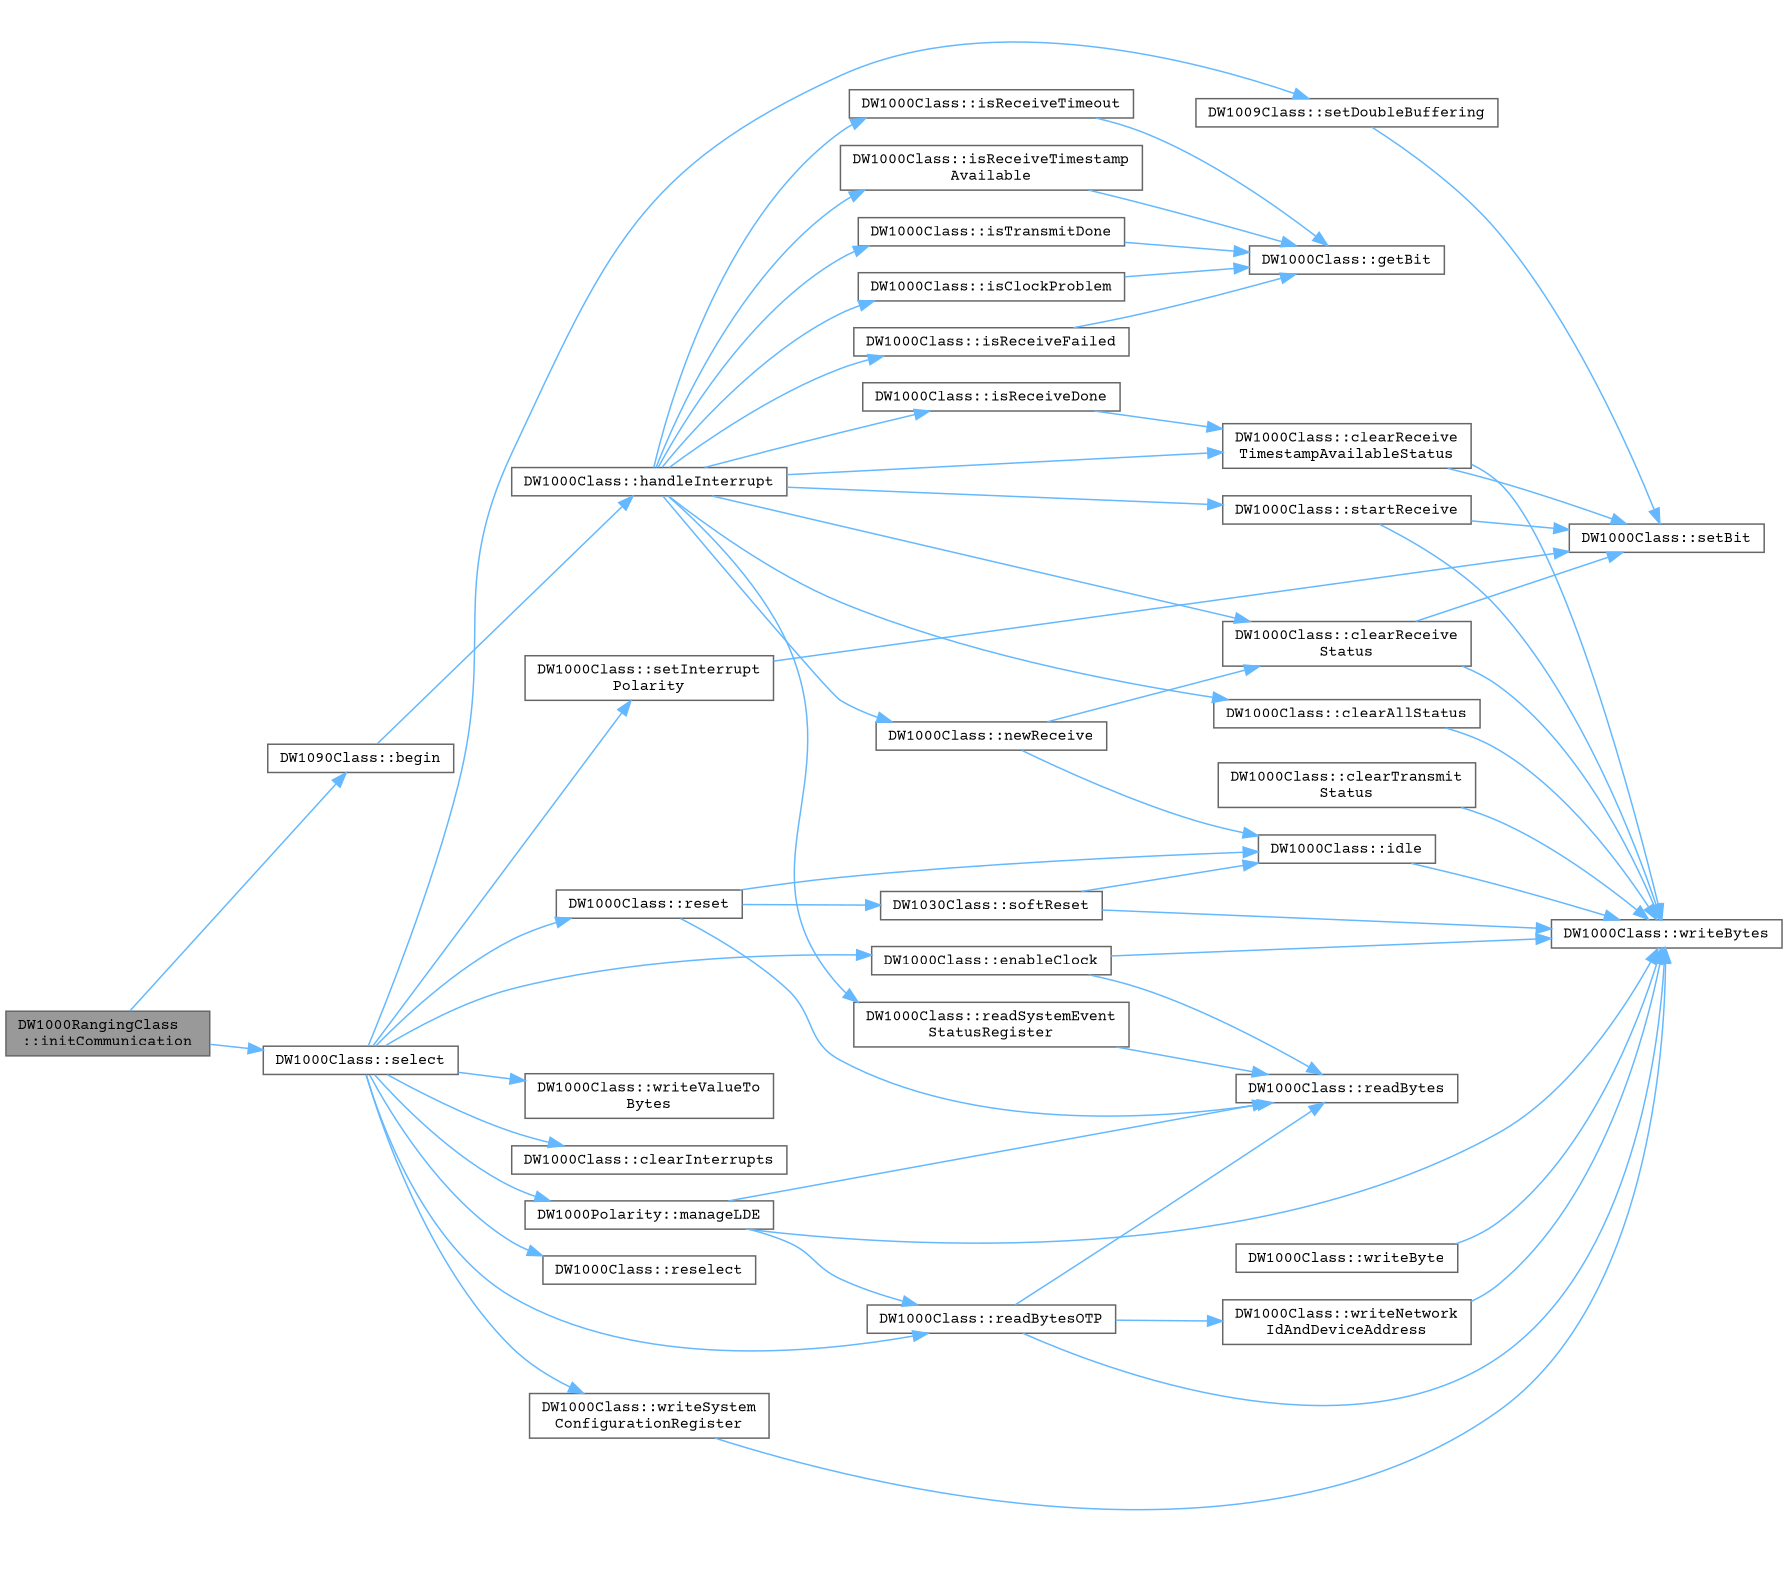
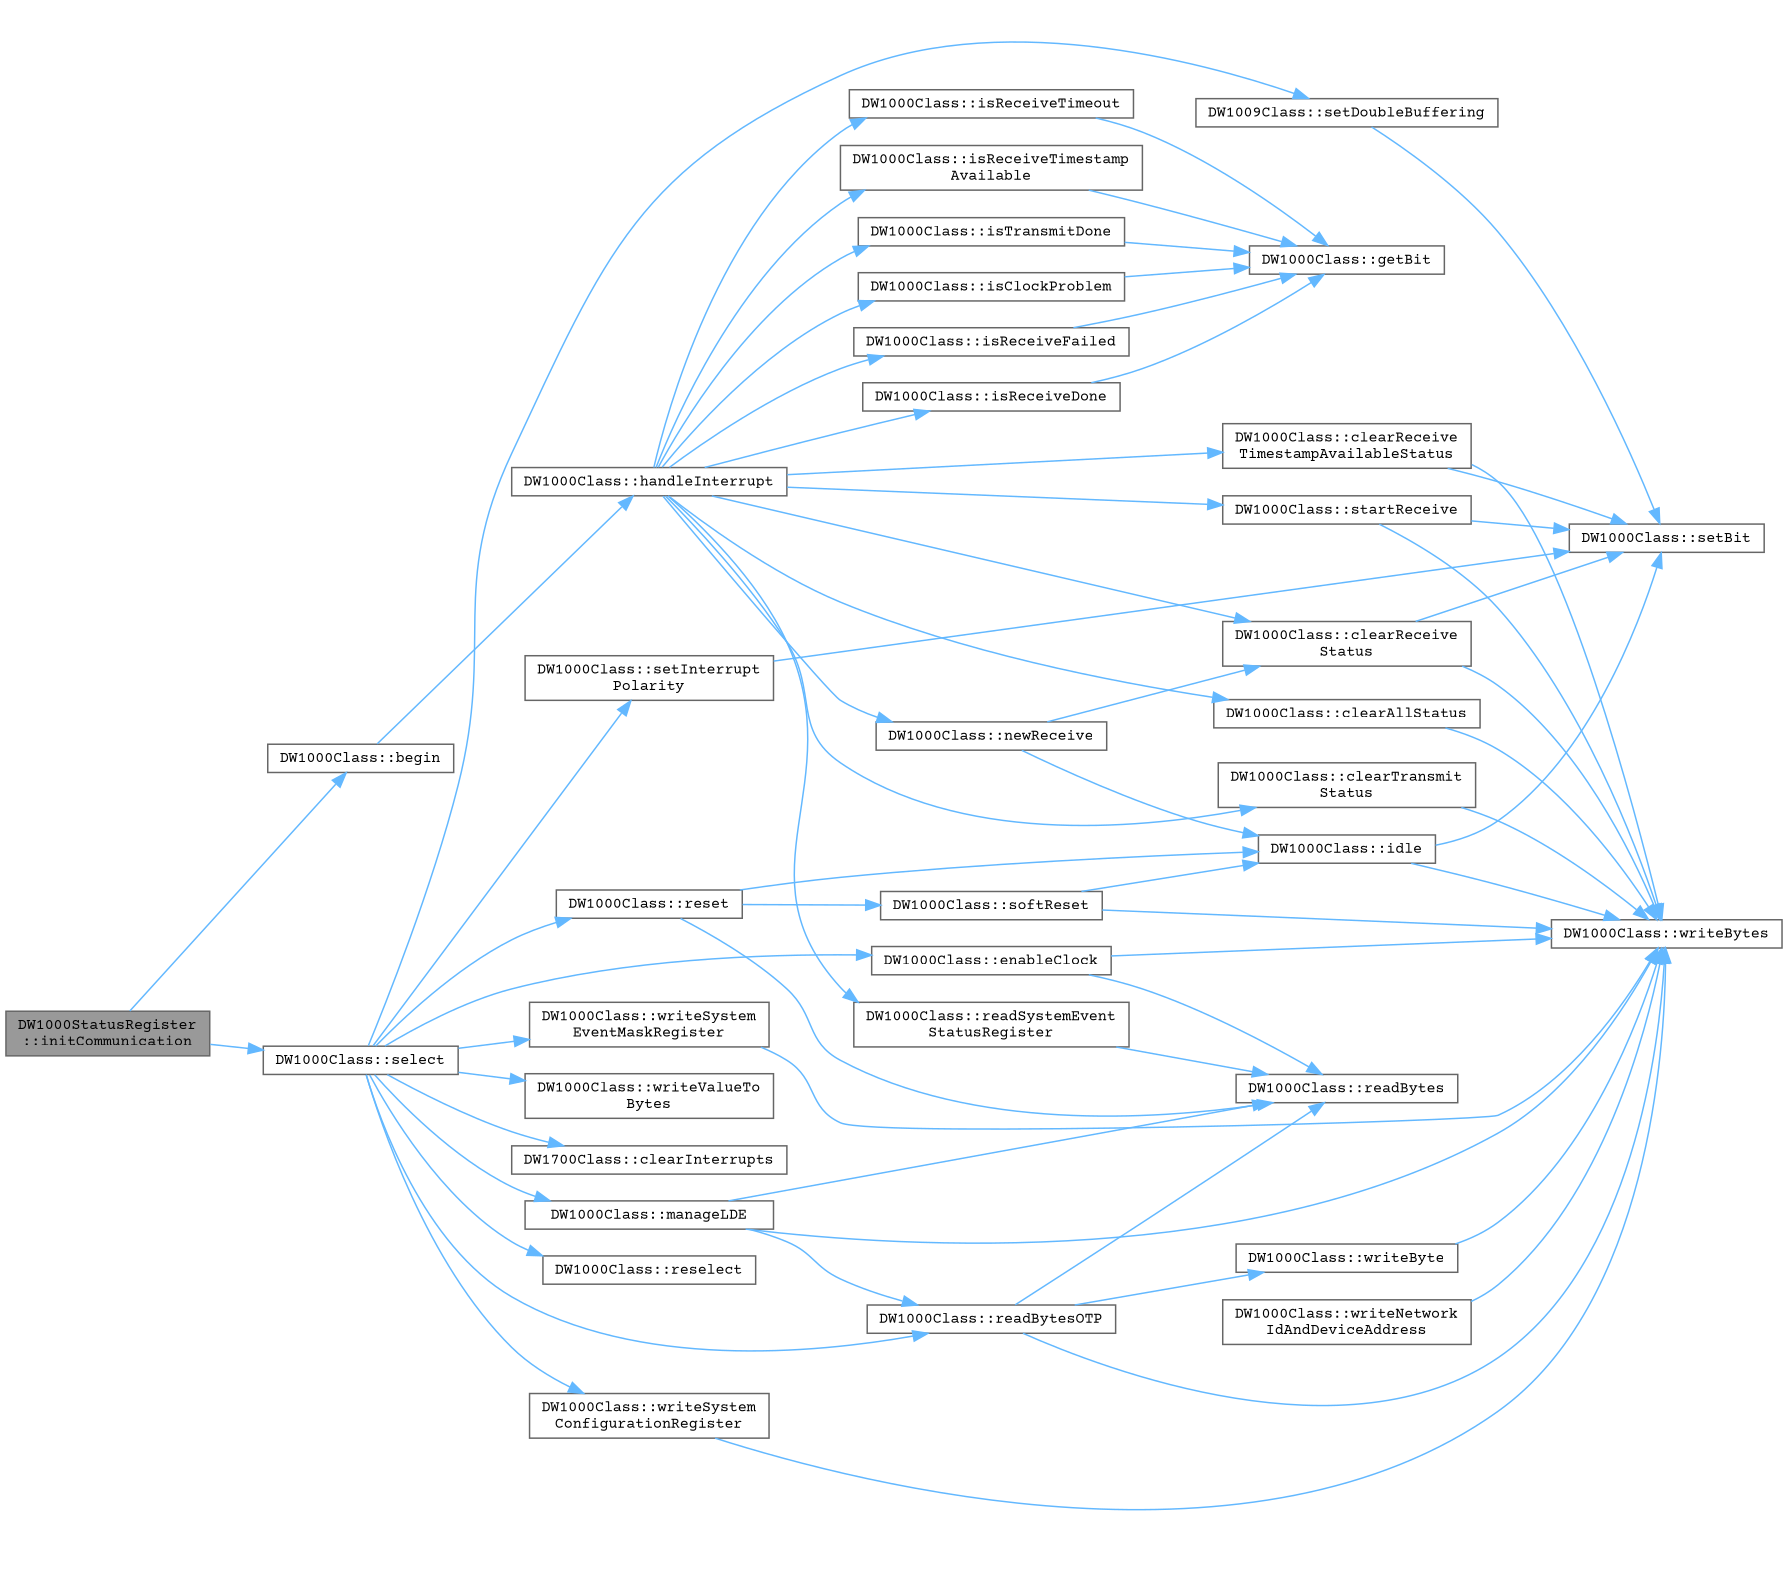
edge "DW1000Class::isReceiveDone" -> "DW1000Class::clearReceive TimestampAvailableStatus": now "DW1000Class::isReceiveDone" -> "DW1000Class::getBit"
edge "DW1000Class::idle" -> "DW1000Class::setBit": added
node "DW1090Class::begin": label "DW1090Class::begin" -> "DW1000Class::begin"
edge "DW1000Class::handleInterrupt" -> "DW1000Class::clearTransmit Status": added
node "DW1030Class::softReset": label "DW1030Class::softReset" -> "DW1000Class::softReset"
node "DW1000Class::writeSystem EventMaskRegister": added
node "DW1000RangingClass ::initCommunication": label "DW1000RangingClass ::initCommunication" -> "DW1000StatusRegister ::initCommunication"
node "DW1000Class::clearInterrupts": label "DW1000Class::clearInterrupts" -> "DW1700Class::clearInterrupts"
node "DW1000Polarity::manageLDE": label "DW1000Polarity::manageLDE" -> "DW1000Class::manageLDE"
edge "DW1000Class::readBytesOTP" -> "DW1000Class::writeNetwork IdAndDeviceAddress": now "DW1000Class::readBytesOTP" -> "DW1000Class::writeByte"
